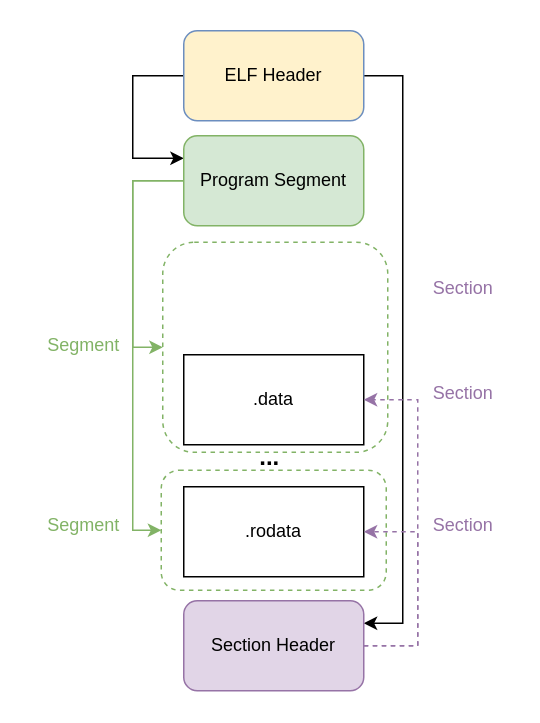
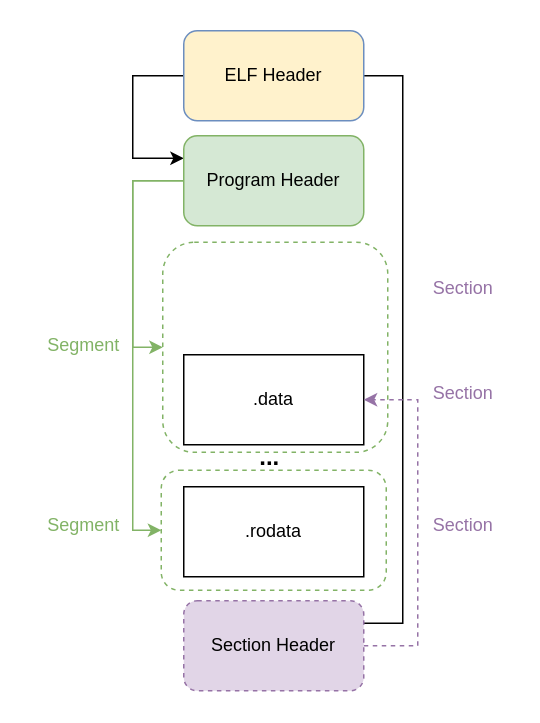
node "Program Segment": label "Program Segment" -> "Program Header"
edge "Section Header" -> ".rodata": removed
edge "ELF Header" -> "Section Header": arrowhead classic -> none
node "Section Header": style solid -> dashed
